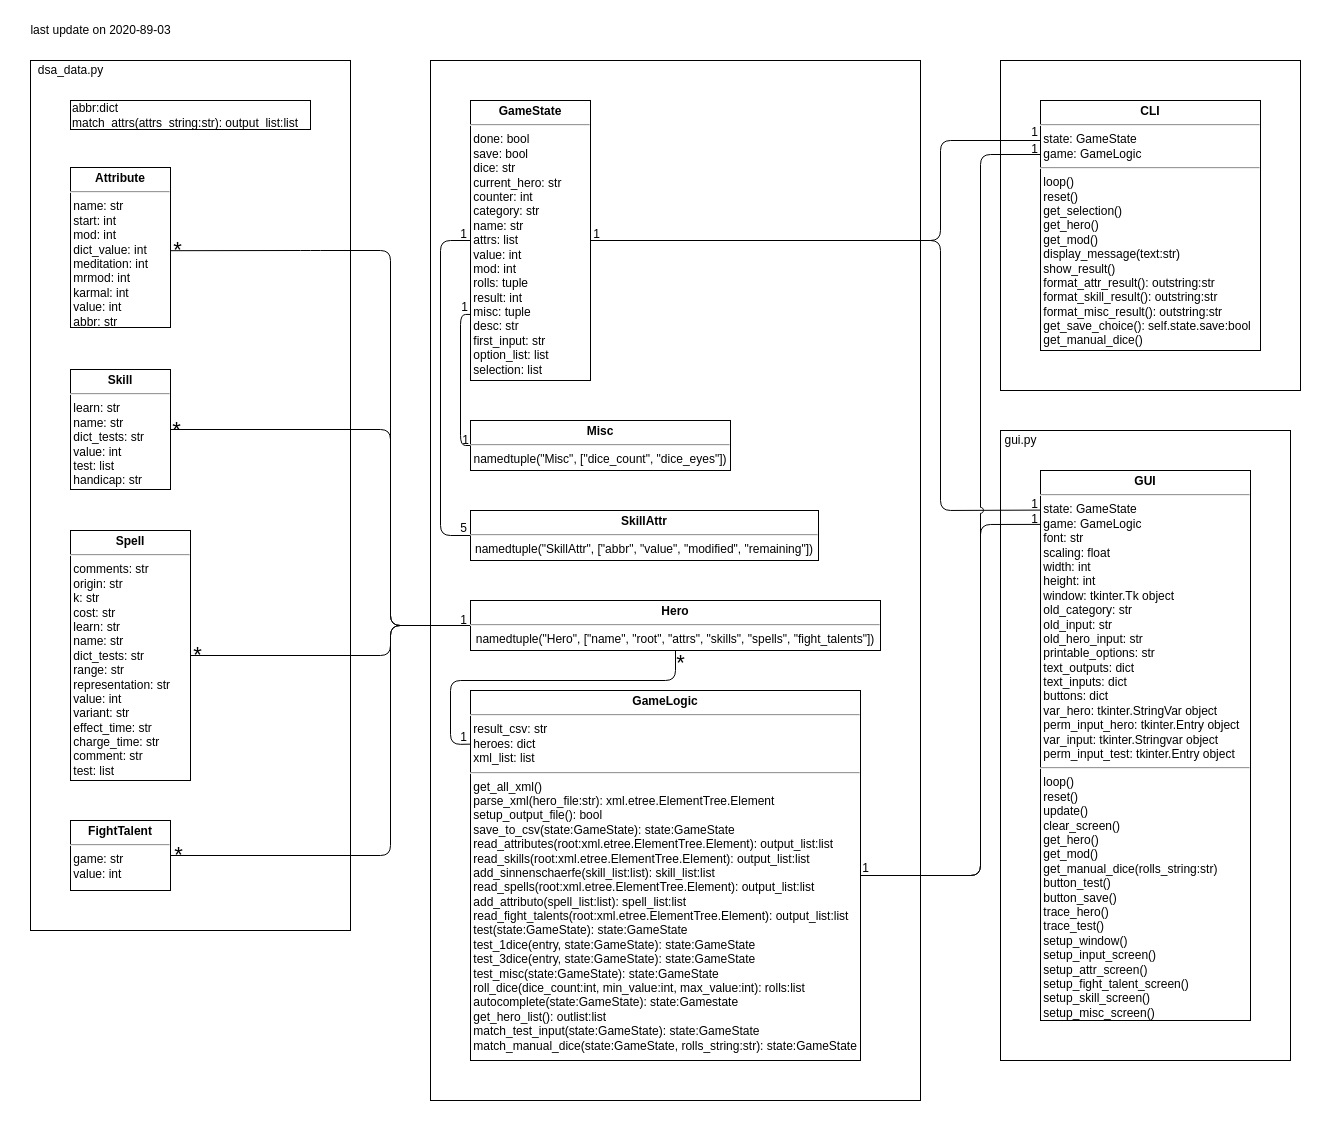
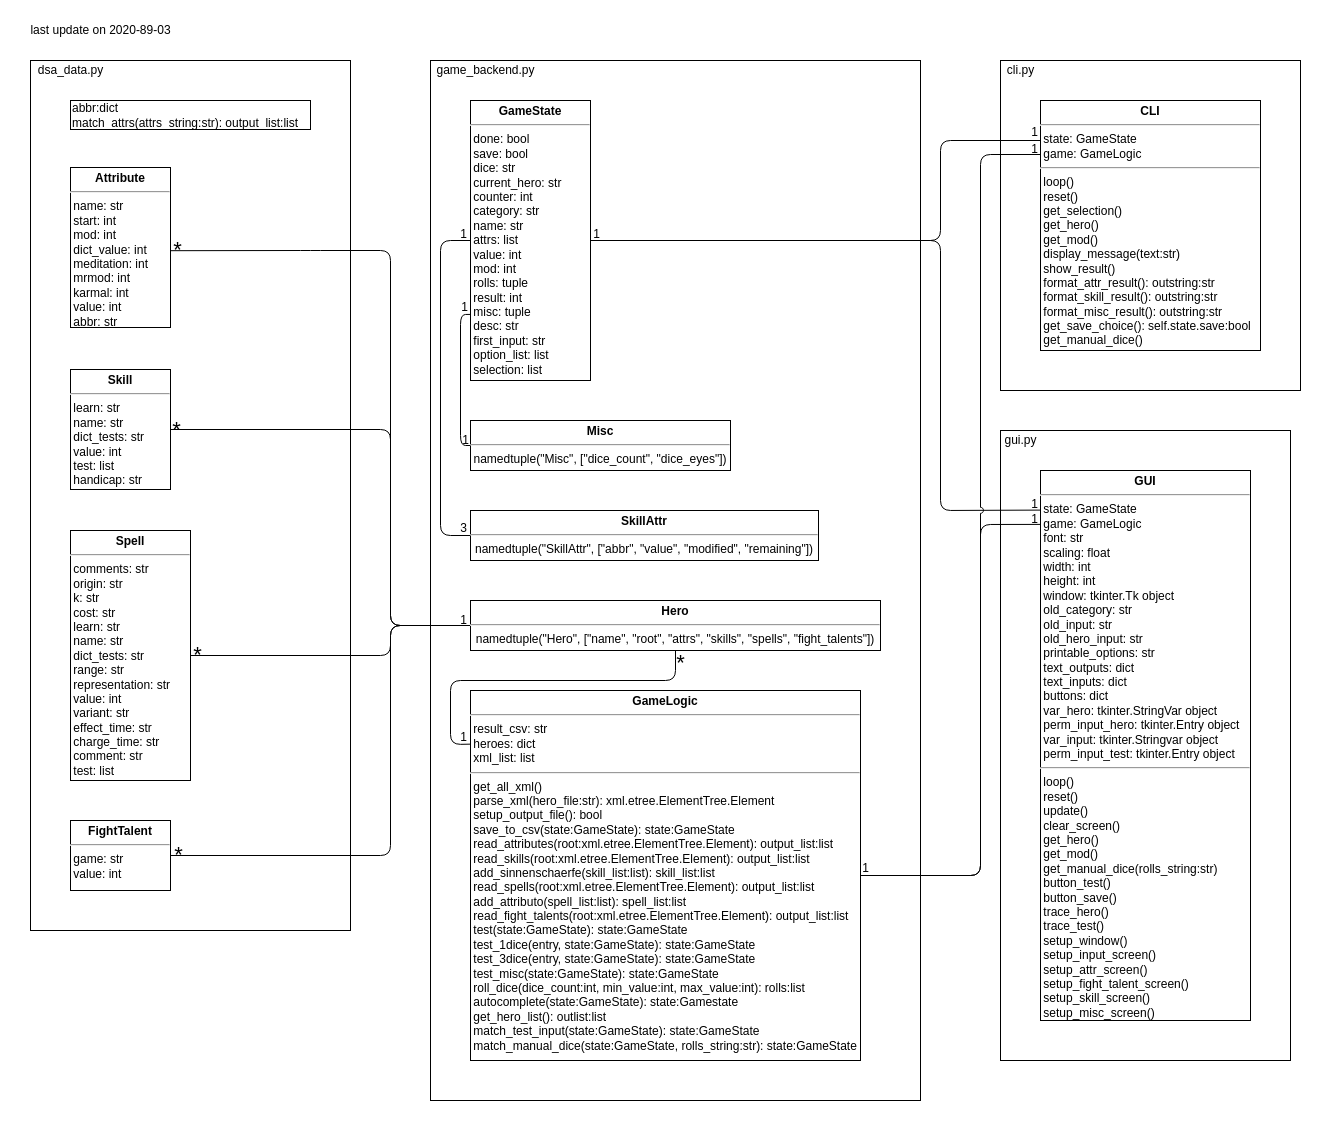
node "game_backend.py": added
node "cli.py": added
node "5": label "5" -> "3"
